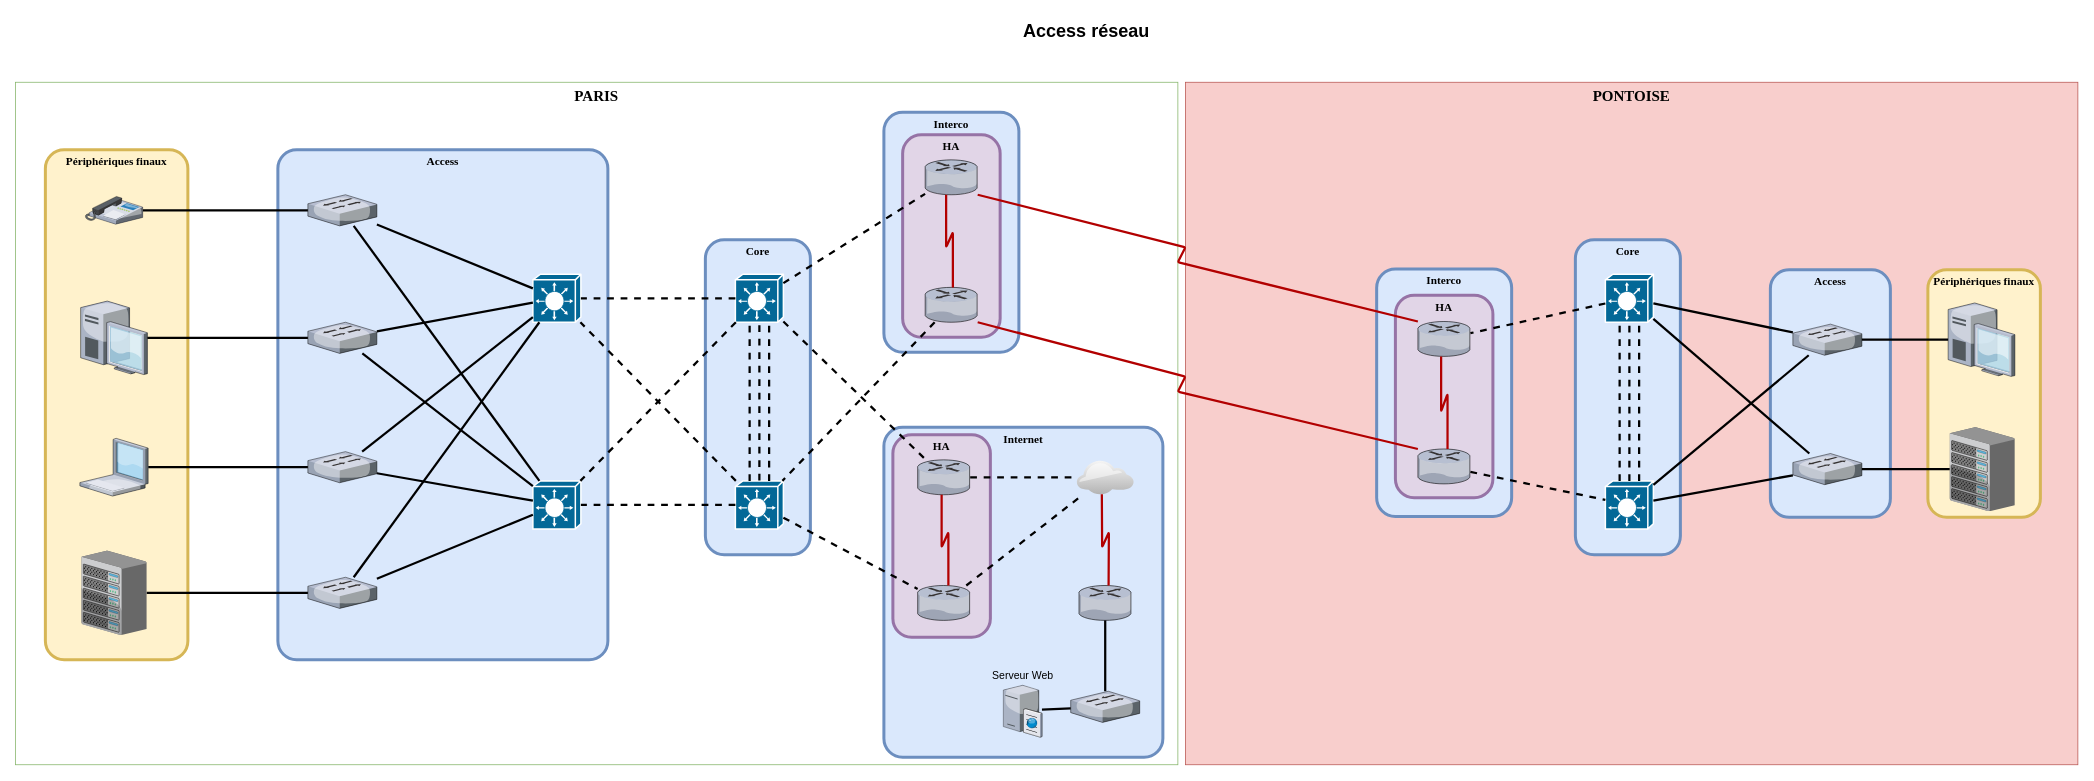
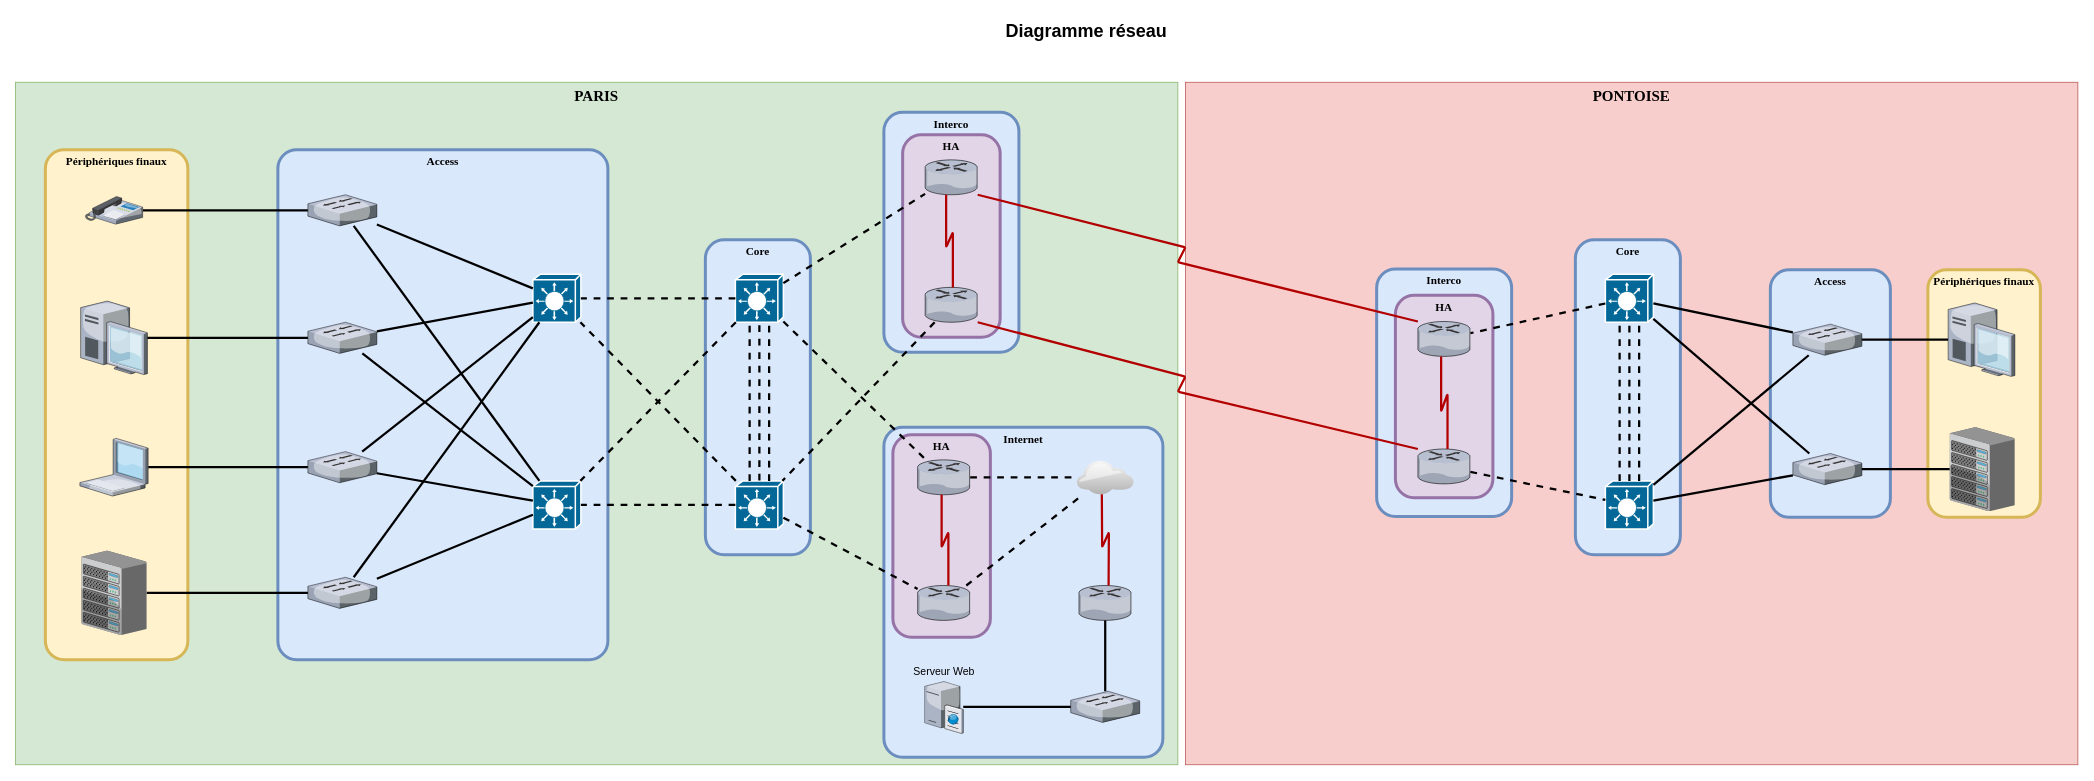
node "Access réseau": label "Access réseau" -> "Diagramme réseau"
node "PARIS": fillcolor #ffffff -> #d5e8d4
node "Serveur Web": moved (1023, 710) -> (944, 707)
